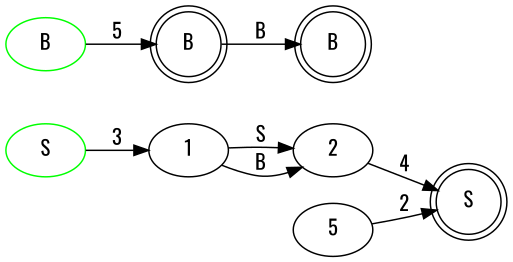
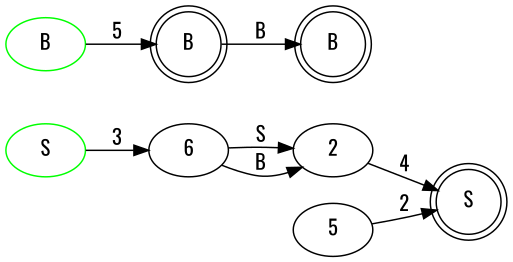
node "1": label "1" -> "6"
